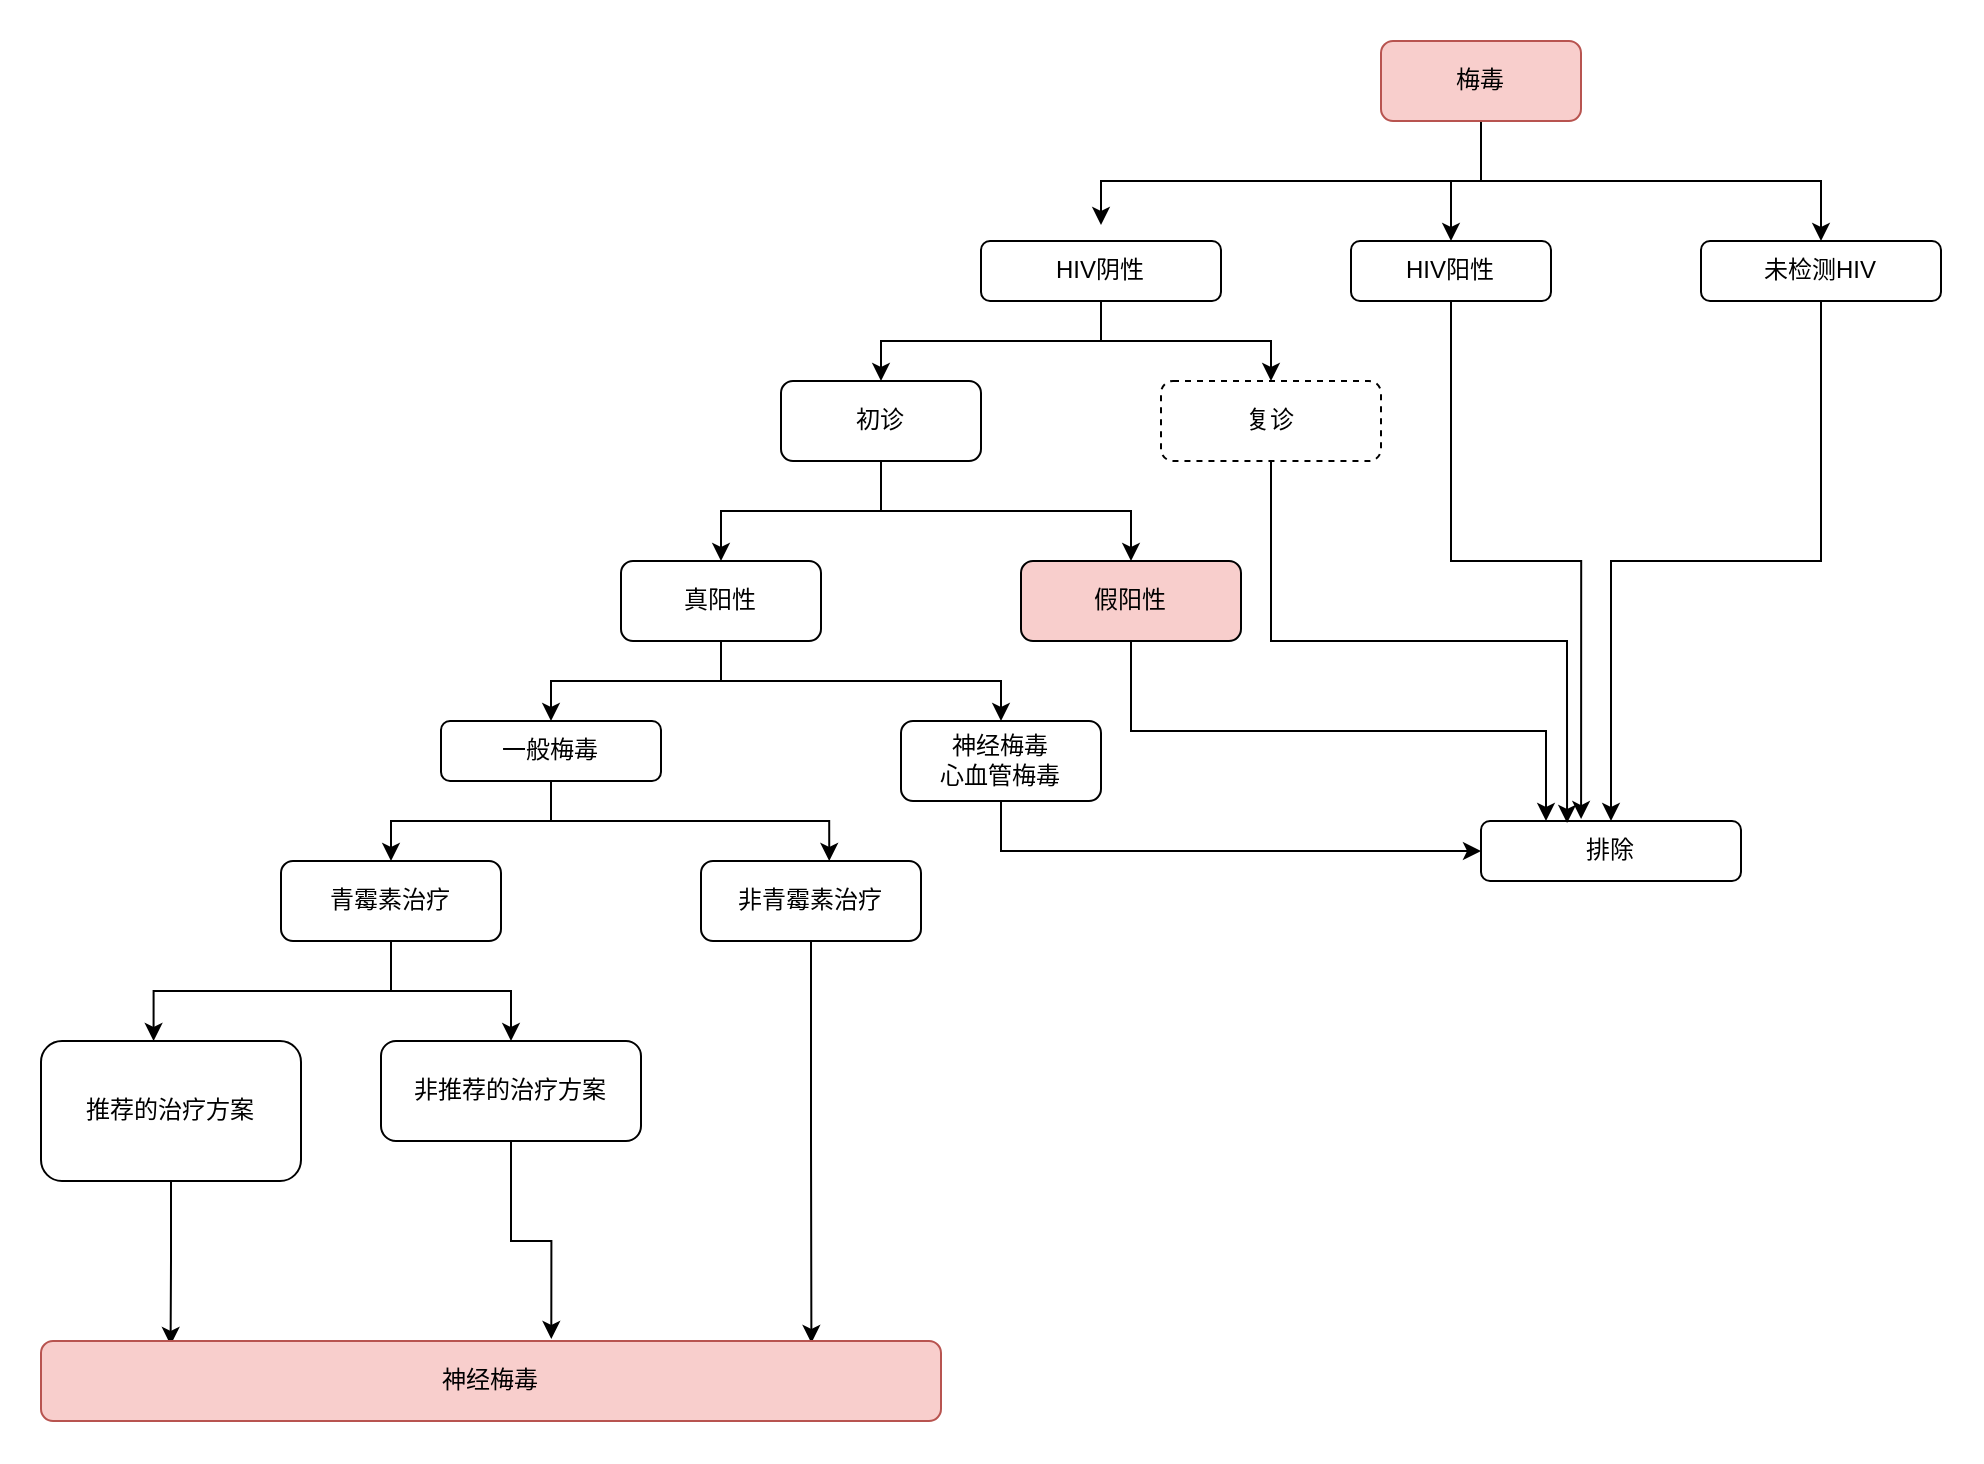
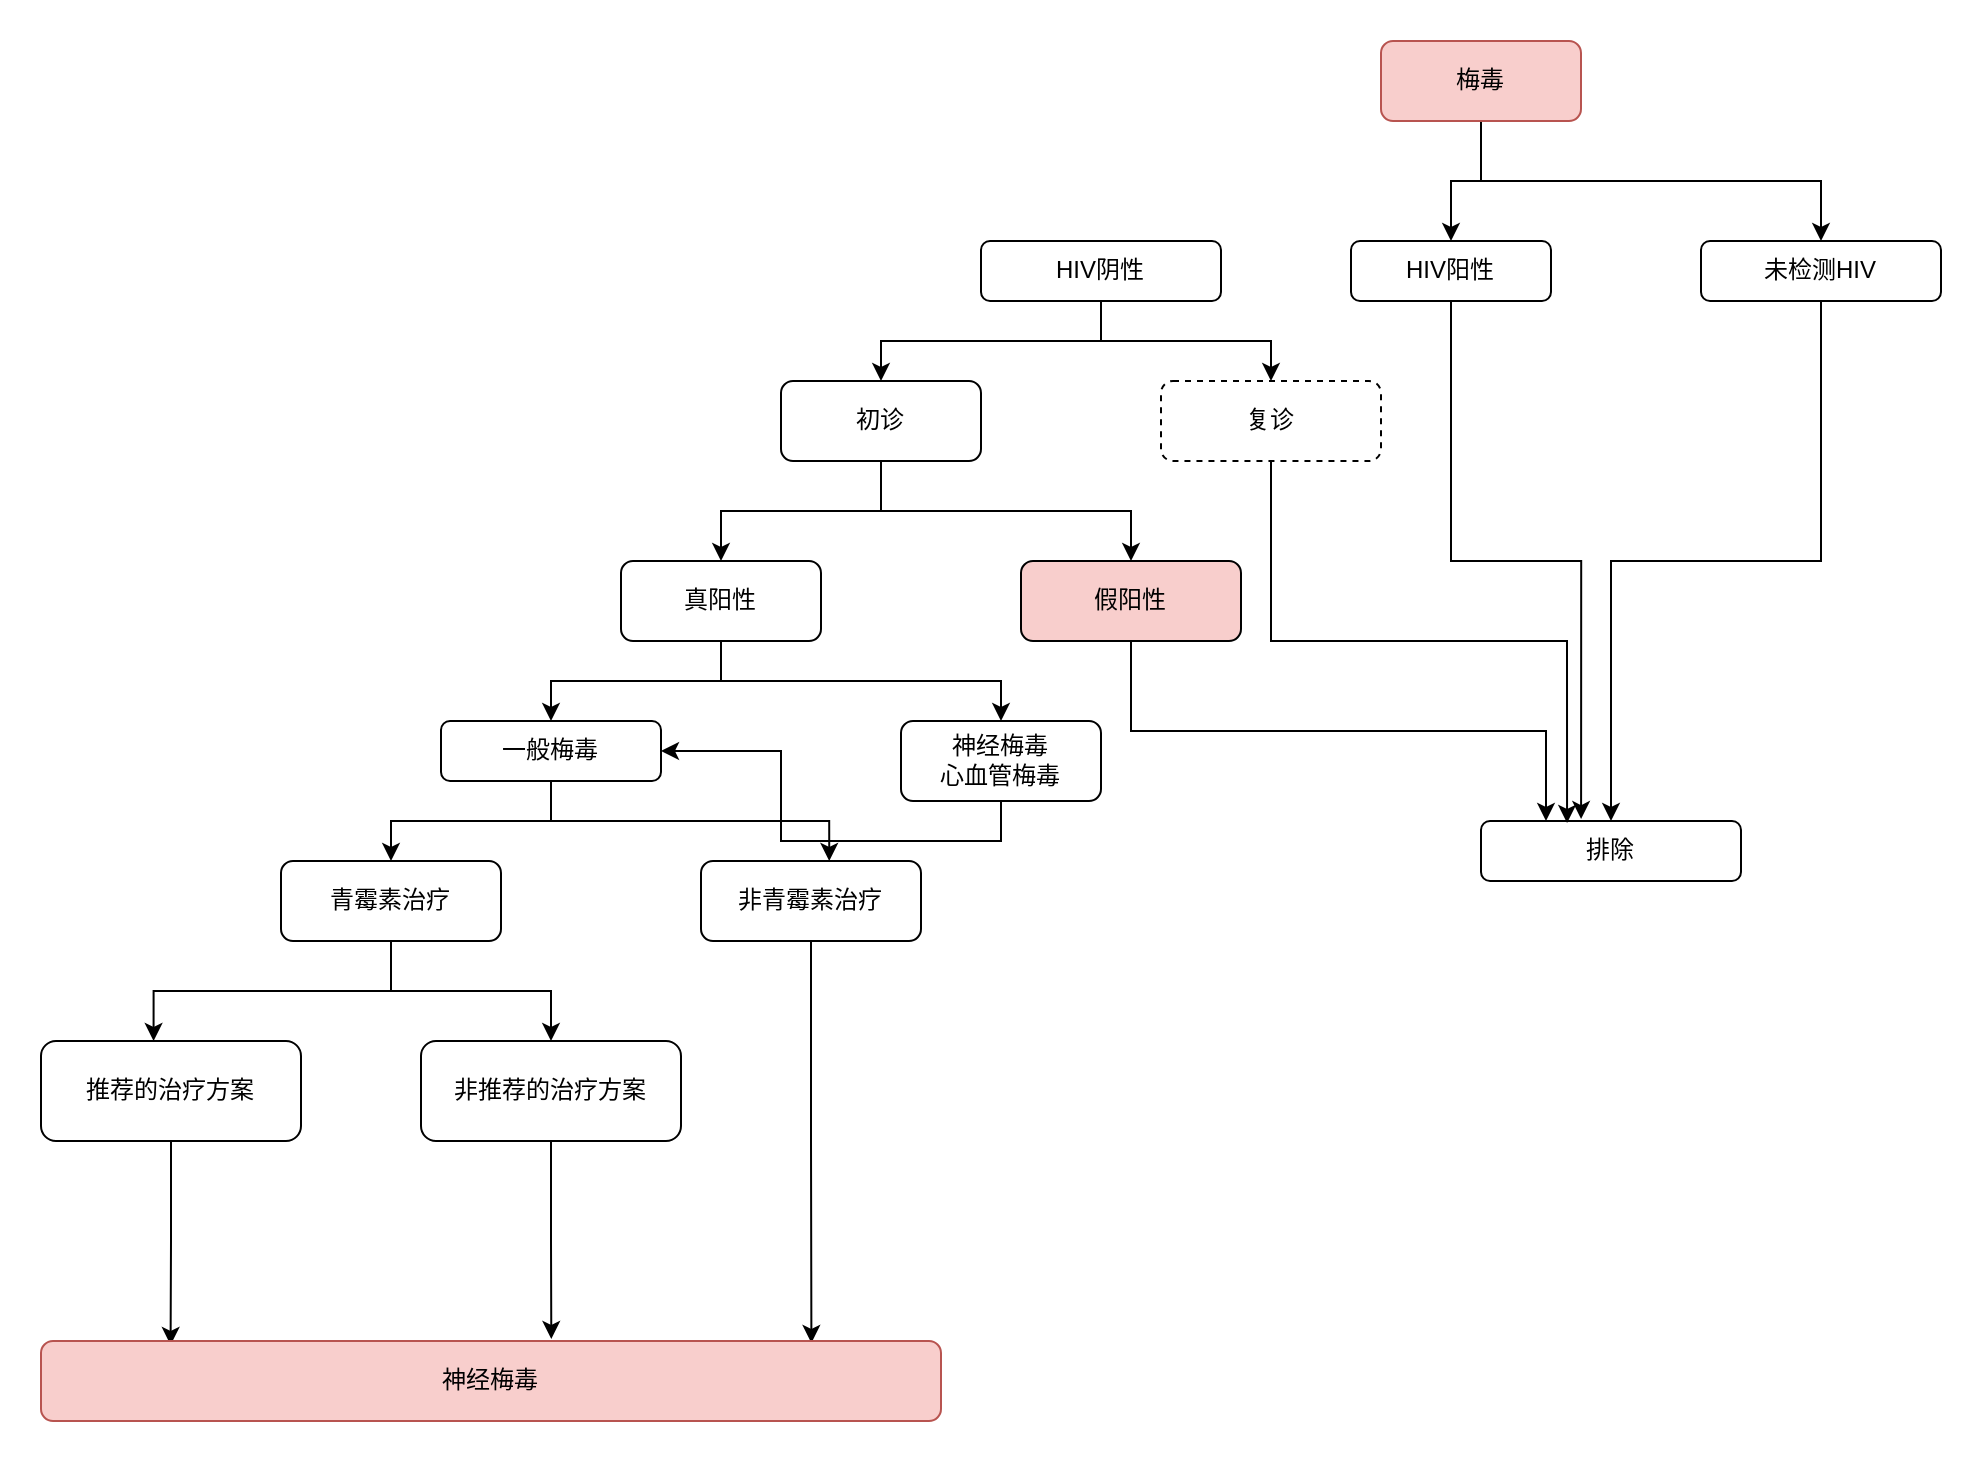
edge "梅毒" -> "HIV阴性": removed
edge "神经梅毒 心血管梅毒" -> "排除": now "神经梅毒 心血管梅毒" -> "一般梅毒"
node "非推荐的治疗方案": moved (511, 1091) -> (551, 1091)
node "推荐的治疗方案": size 260x140 -> 260x100
